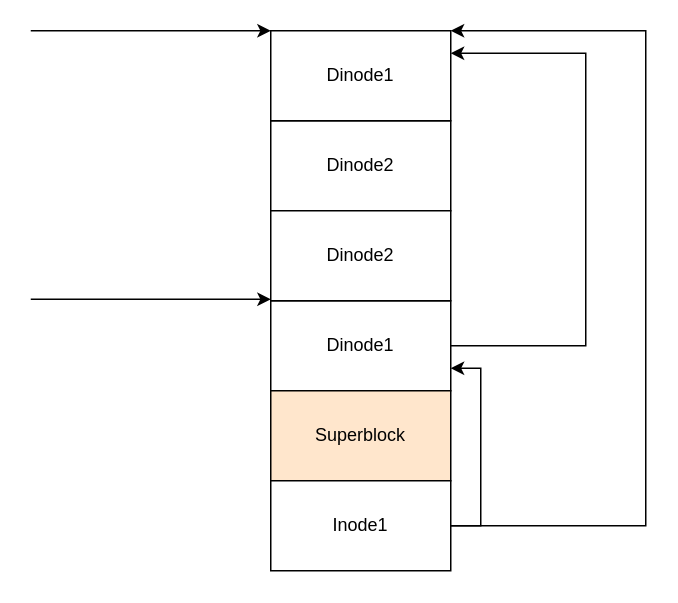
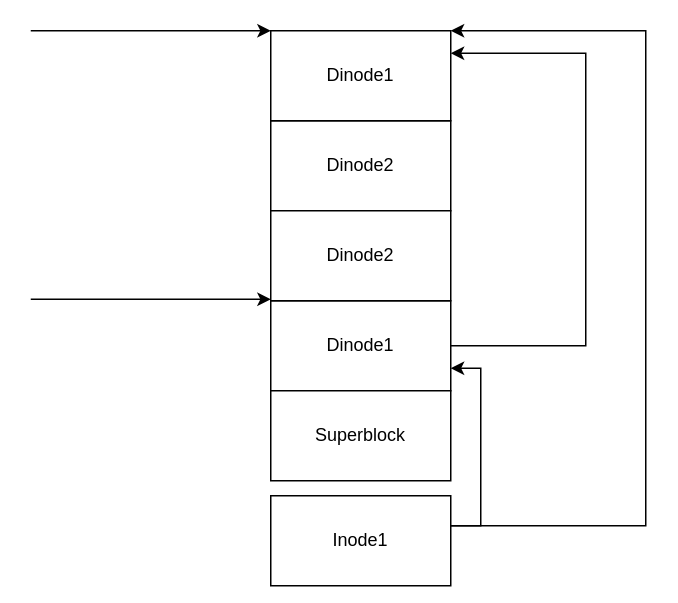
node "Superblock": fillcolor #ffe6cc -> #ffffff
node "Inode1": moved (361, 526) -> (361, 541)
